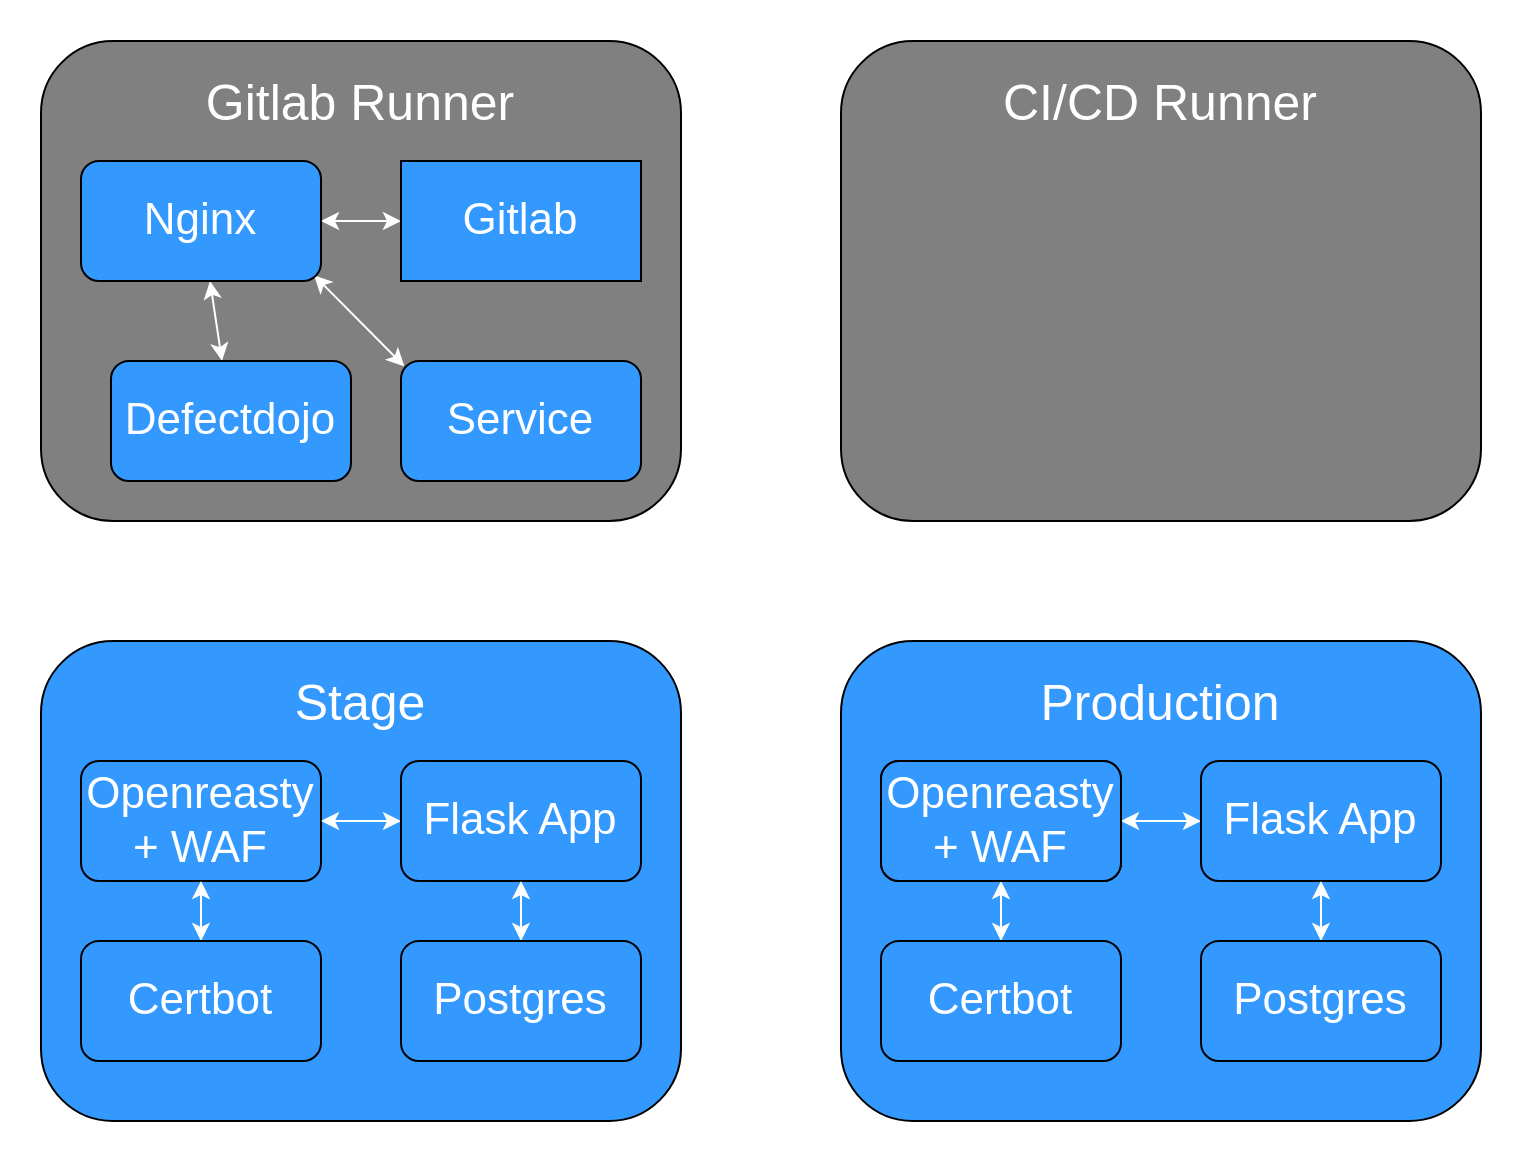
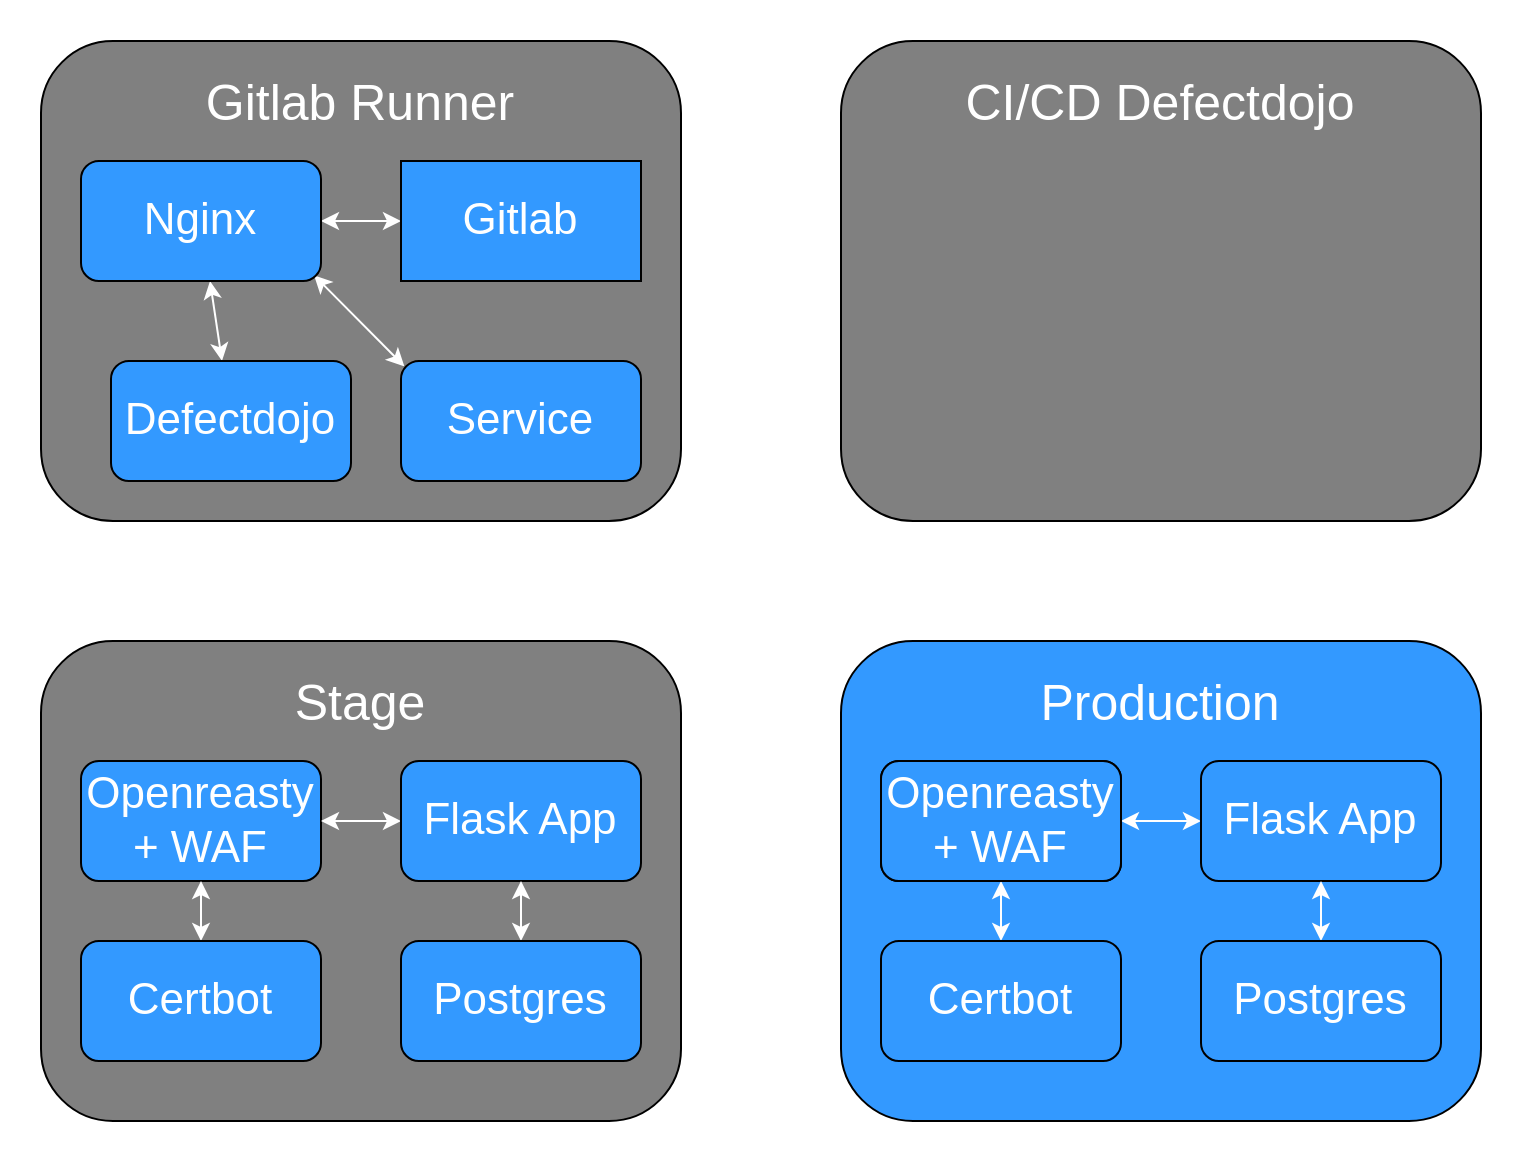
node "CI/CD Runner": label "CI/CD Runner" -> "CI/CD Defectdojo"
node "Stage": fillcolor #3399ff -> #808080
